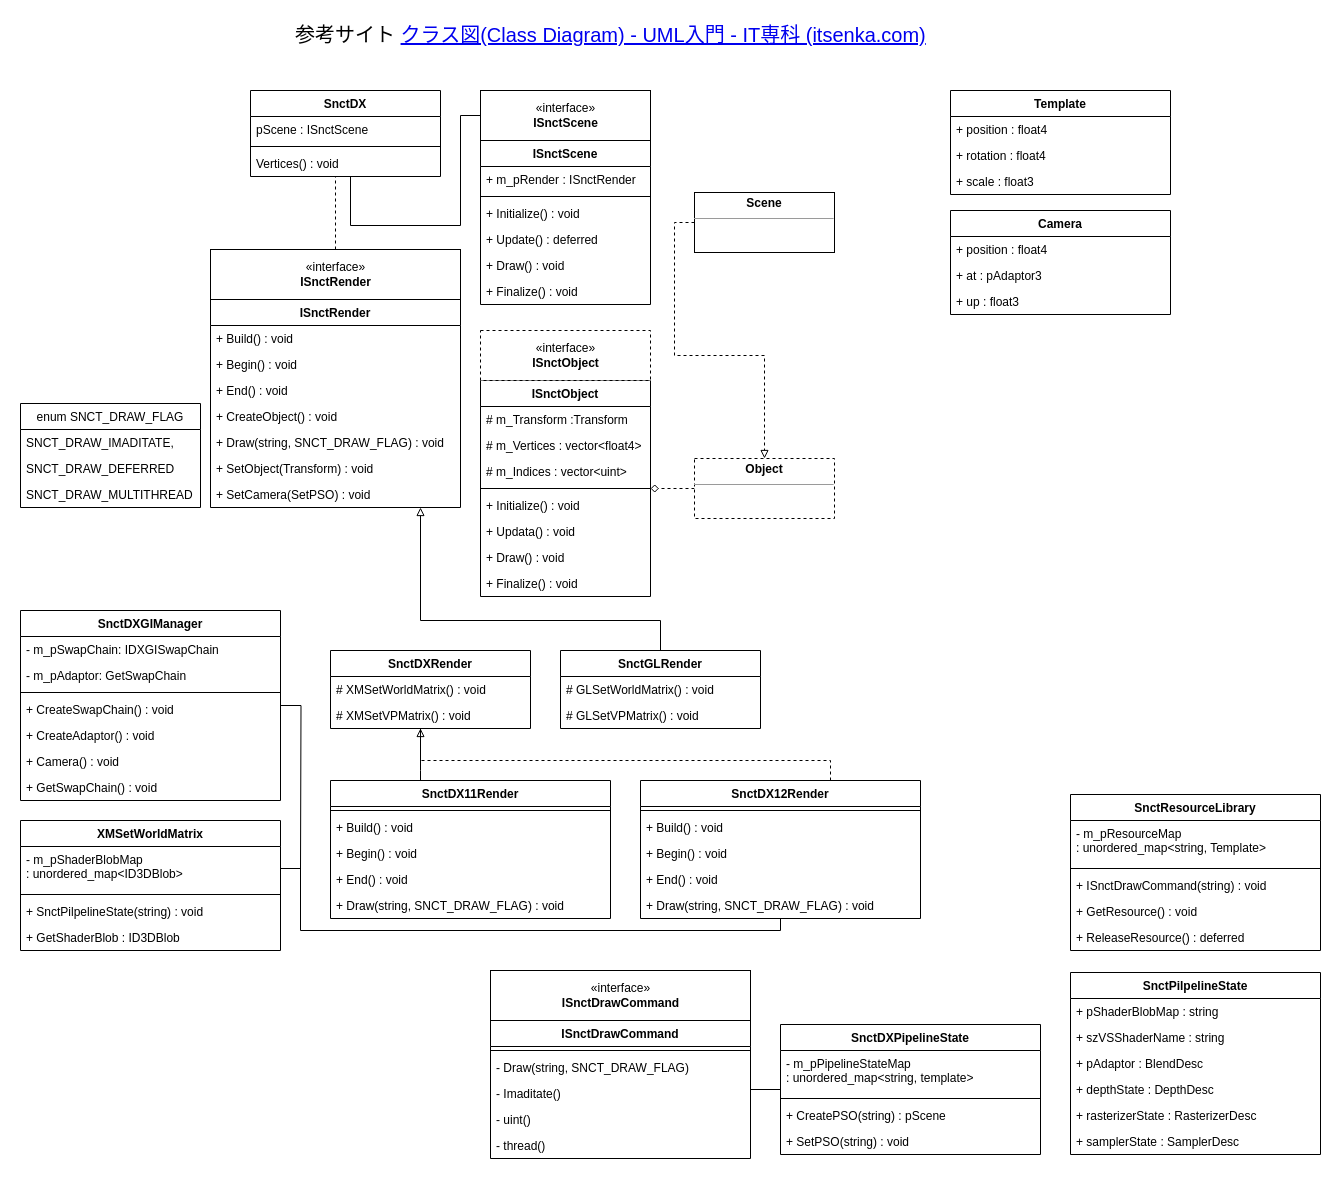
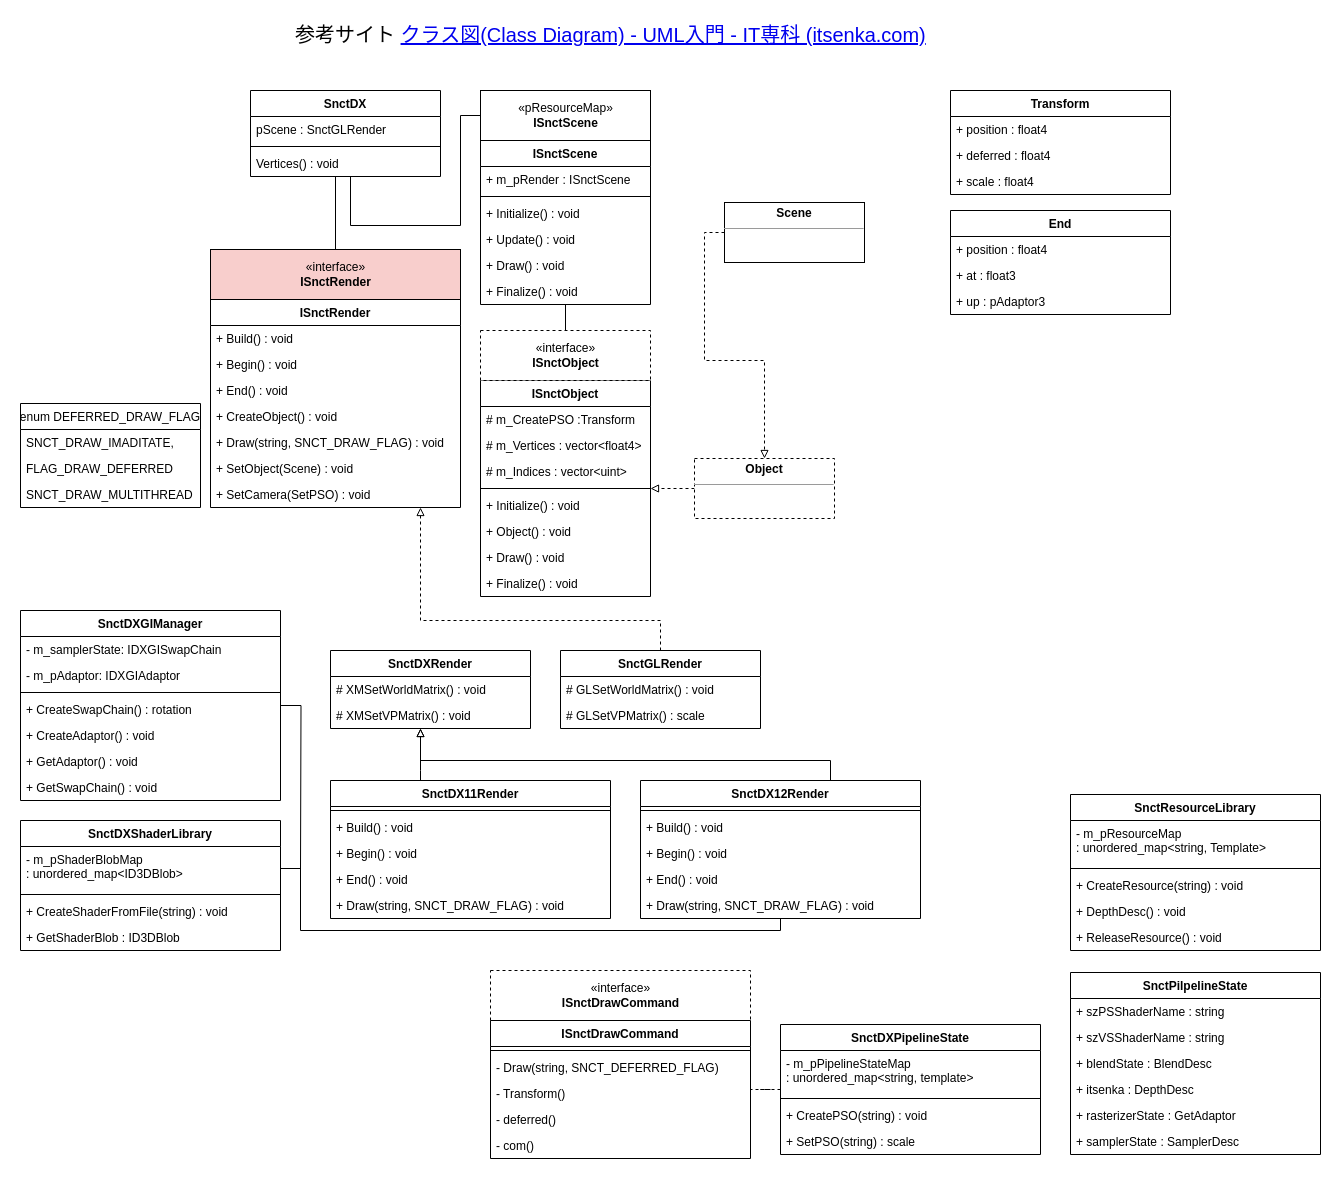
node "Template": label "Template" -> "Transform"
node "«interface» ISnctScene": label "«interface» ISnctScene" -> "«pResourceMap» ISnctScene"
node "pScene : ISnctScene": label "pScene : ISnctScene" -> "pScene : SnctGLRender"
node "+ rotation : float4": label "+ rotation : float4" -> "+ deferred : float4"
node "+ m_pRender : ISnctRender": label "+ m_pRender : ISnctRender" -> "+ m_pRender : ISnctScene"
node "+ scale : float3": label "+ scale : float3" -> "+ scale : float4"
edge "SnctDX" -- "«interface» ISnctRender": style dashed -> solid
node "Scene": moved (765, 223) -> (795, 233)
node "Camera": label "Camera" -> "End"
node "+ Update() : deferred": label "+ Update() : deferred" -> "+ Update() : void"
node "«interface» ISnctRender": fillcolor #ffffff -> #f8cecc
node "+ at : pAdaptor3": label "+ at : pAdaptor3" -> "+ at : float3"
node "+ up : float3": label "+ up : float3" -> "+ up : pAdaptor3"
edge "ISnctScene" -- "«interface» ISnctObject": added
node "enum SNCT_DRAW_FLAG": label "enum SNCT_DRAW_FLAG" -> "enum DEFERRED_DRAW_FLAG"
node "# m_Transform :Transform": label "# m_Transform :Transform" -> "# m_CreatePSO :Transform"
node "SNCT_DRAW_DEFERRED": label "SNCT_DRAW_DEFERRED" -> "FLAG_DRAW_DEFERRED"
node "+ SetObject(Transform) : void": label "+ SetObject(Transform) : void" -> "+ SetObject(Scene) : void"
edge "Object" -> "ISnctObject": arrowhead diamond -> block
node "+ Updata() : void": label "+ Updata() : void" -> "+ Object() : void"
edge "SnctGLRender" -> "ISnctRender": style solid -> dashed
node "- m_pSwapChain: IDXGISwapChain": label "- m_pSwapChain: IDXGISwapChain" -> "- m_samplerState: IDXGISwapChain"
node "- m_pAdaptor: GetSwapChain": label "- m_pAdaptor: GetSwapChain" -> "- m_pAdaptor: IDXGIAdaptor"
node "+ CreateSwapChain() : void": label "+ CreateSwapChain() : void" -> "+ CreateSwapChain() : rotation"
node "# GLSetVPMatrix() : void": label "# GLSetVPMatrix() : void" -> "# GLSetVPMatrix() : scale"
edge "SnctDXRender" -- "SnctDX11Render": arrowhead none -> block
edge "SnctDX12Render" -> "SnctDXRender": style dashed -> solid
node "+ Camera() : void": label "+ Camera() : void" -> "+ GetAdaptor() : void"
node "XMSetWorldMatrix": label "XMSetWorldMatrix" -> "SnctDXShaderLibrary"
node "+ ISnctDrawCommand(string) : void": label "+ ISnctDrawCommand(string) : void" -> "+ CreateResource(string) : void"
node "+ SnctPilpelineState(string) : void": label "+ SnctPilpelineState(string) : void" -> "+ CreateShaderFromFile(string) : void"
node "+ GetResource() : void": label "+ GetResource() : void" -> "+ DepthDesc() : void"
node "+ ReleaseResource() : deferred": label "+ ReleaseResource() : deferred" -> "+ ReleaseResource() : void"
node "«interface» ISnctDrawCommand": style solid -> dashed
node "+ pShaderBlobMap : string": label "+ pShaderBlobMap : string" -> "+ szPSShaderName : string"
node "+ pAdaptor : BlendDesc": label "+ pAdaptor : BlendDesc" -> "+ blendState : BlendDesc"
node "- Draw(string, SNCT_DRAW_FLAG)": label "- Draw(string, SNCT_DRAW_FLAG)" -> "- Draw(string, SNCT_DEFERRED_FLAG)"
edge "ISnctDrawCommand" -- "SnctDXPipelineState": style solid -> dashed
node "+ depthState : DepthDesc": label "+ depthState : DepthDesc" -> "+ itsenka : DepthDesc"
node "- Imaditate()": label "- Imaditate()" -> "- Transform()"
node "+ CreatePSO(string) : pScene": label "+ CreatePSO(string) : pScene" -> "+ CreatePSO(string) : void"
node "+ rasterizerState : RasterizerDesc": label "+ rasterizerState : RasterizerDesc" -> "+ rasterizerState : GetAdaptor"
node "- uint()": label "- uint()" -> "- deferred()"
node "+ SetPSO(string) : void": label "+ SetPSO(string) : void" -> "+ SetPSO(string) : scale"
node "- thread()": label "- thread()" -> "- com()"
